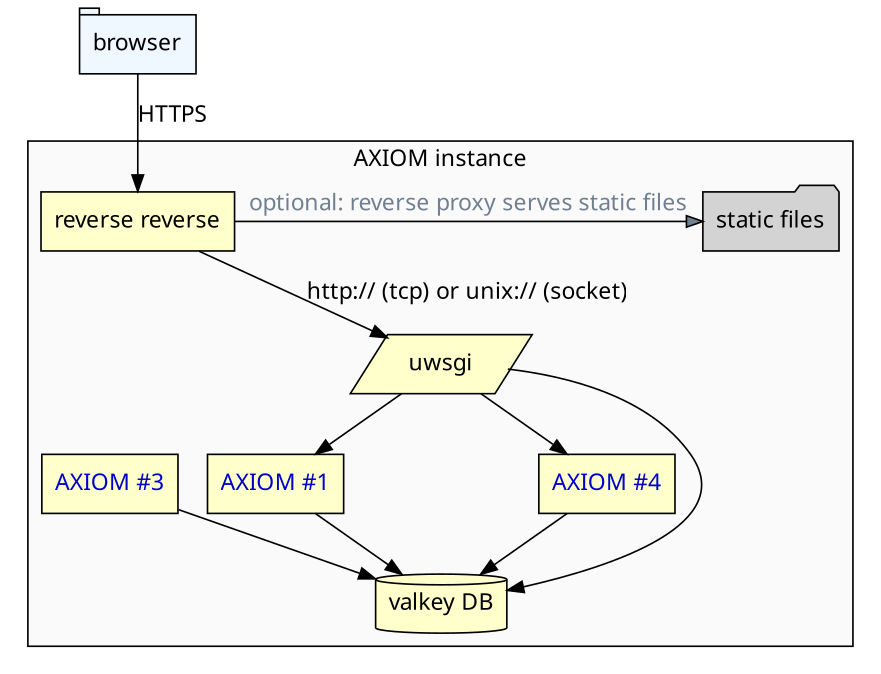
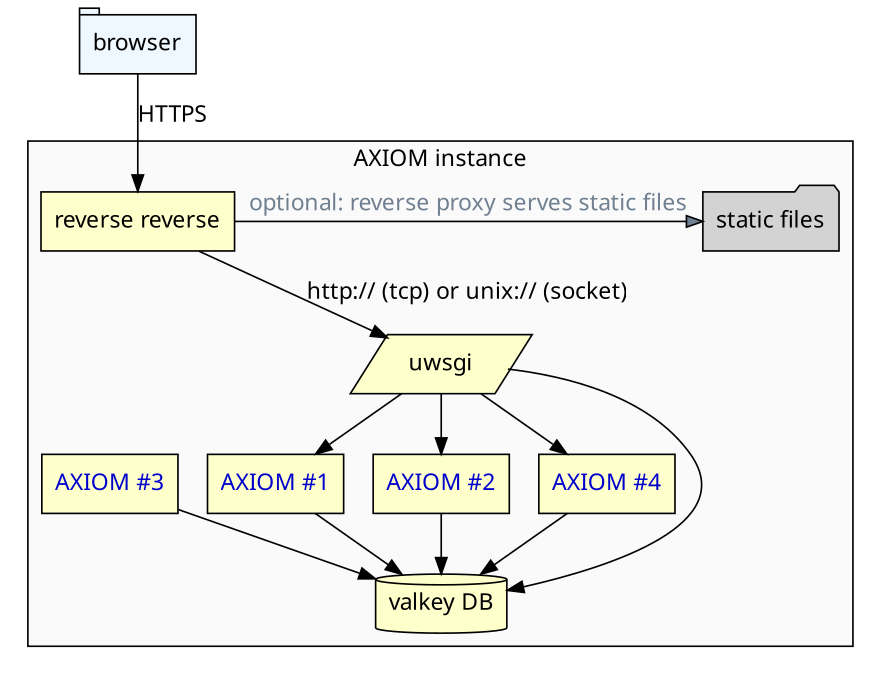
node "AXIOM #2": added
